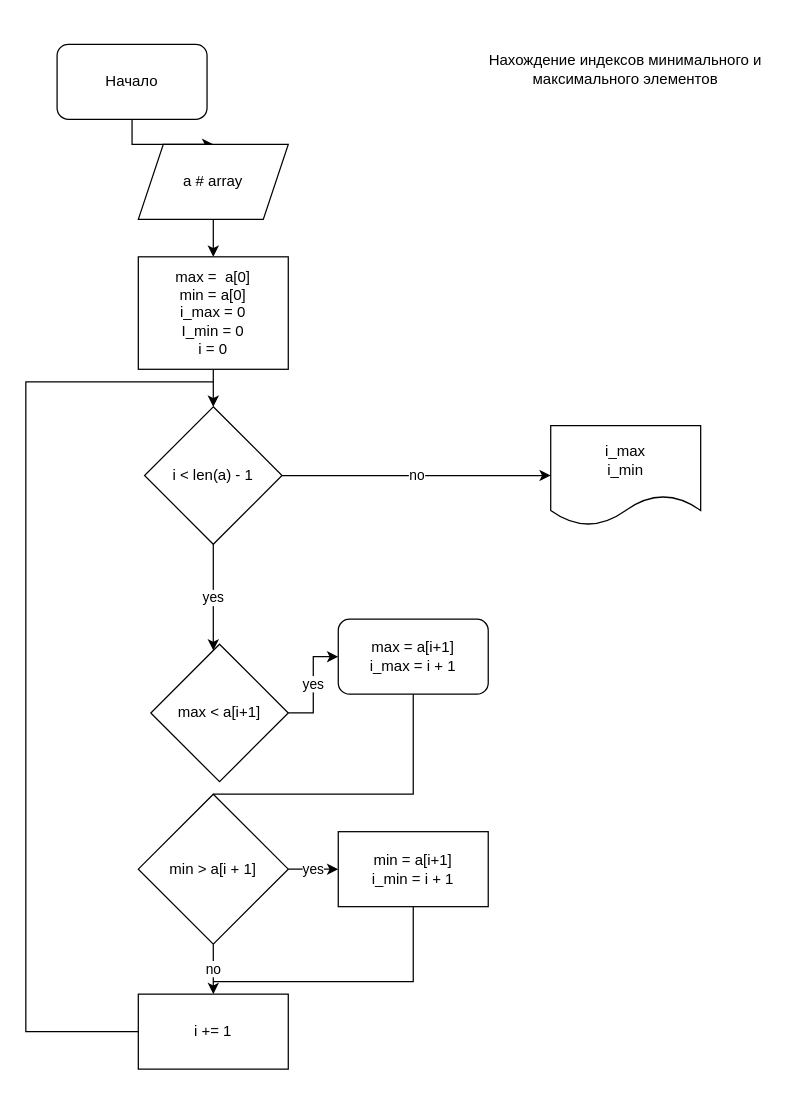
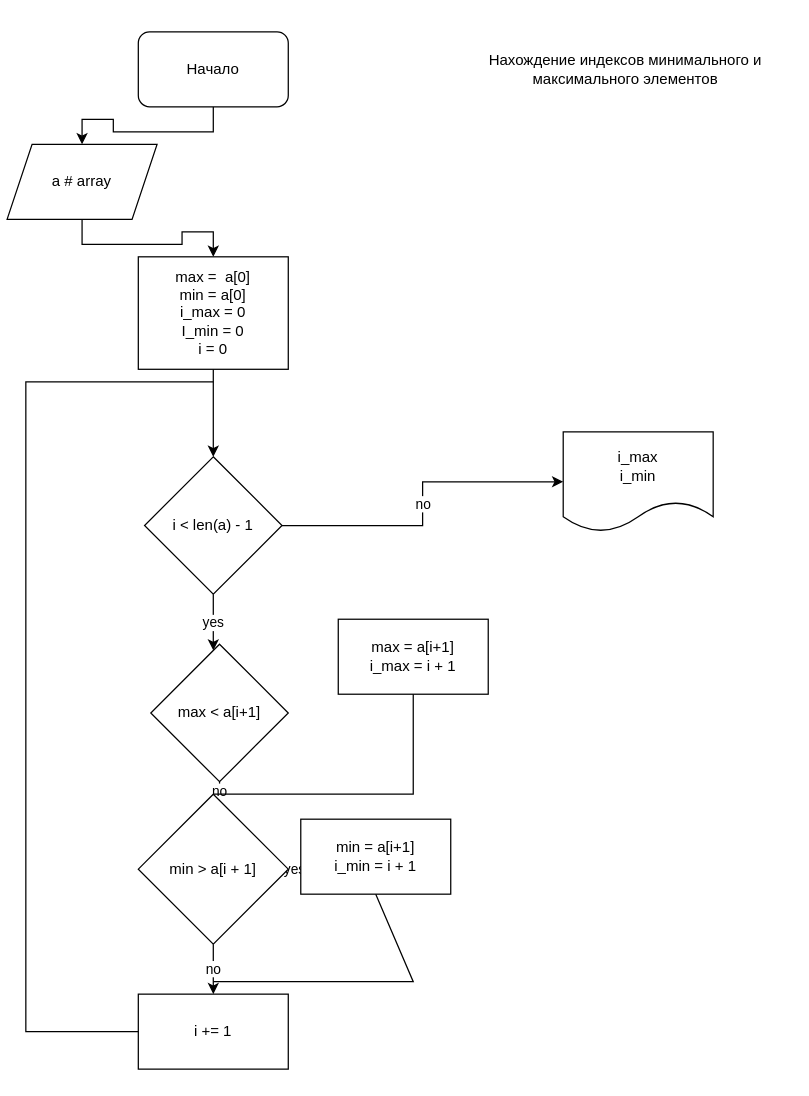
node "Начало": moved (132, 82) -> (213, 69)
node "a # array": moved (213, 182) -> (82, 182)
node "i < len(a) - 1": moved (213, 476) -> (213, 526)
node "i_max i_min": moved (626, 476) -> (638, 482)
node "max = a[i+1] i_max = i + 1": shape rounded rectangle -> rectangle
edge "max < a[i+1]" -> "max = a[i+1] i_max = i + 1": removed, label "yes"
edge "max < a[i+1]" -> "min > a[i + 1]": added, label "no"
node "min = a[i+1] i_min = i + 1": moved (413, 869) -> (376, 857)
